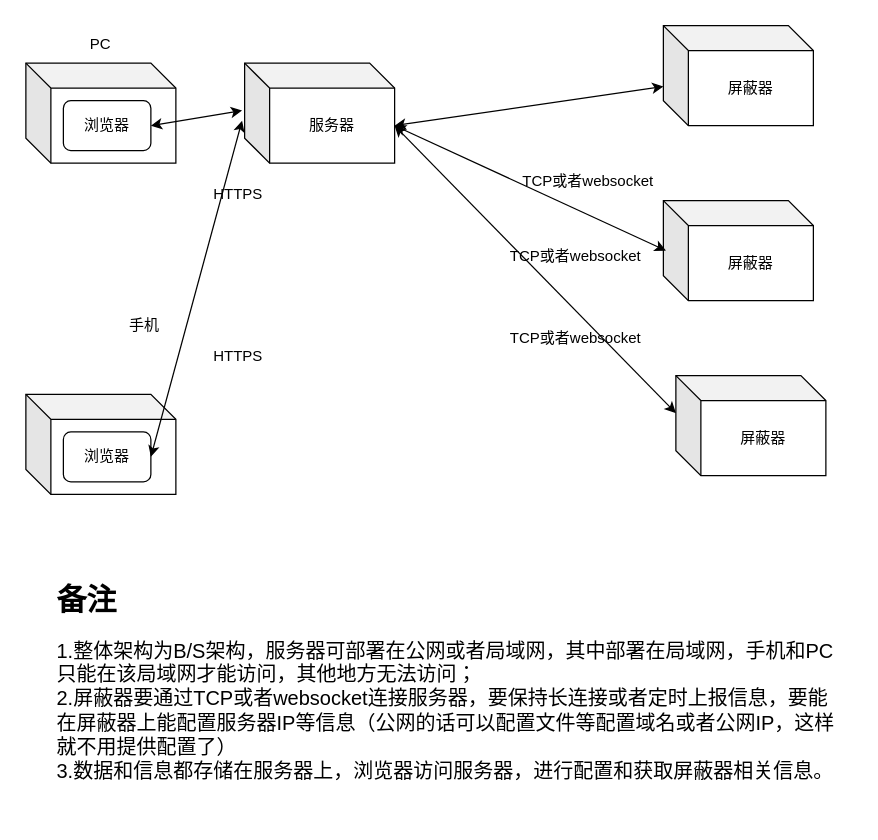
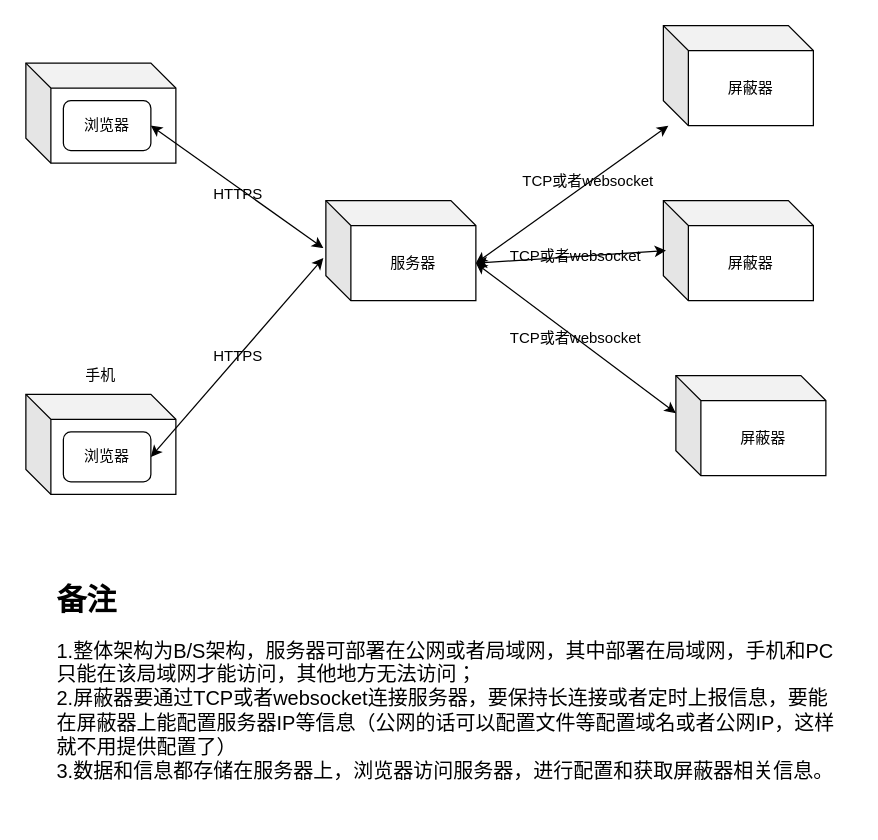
node "PC": removed
node "服务器": moved (319, 113) -> (401, 251)
node "手机": moved (144, 326) -> (101, 376)
